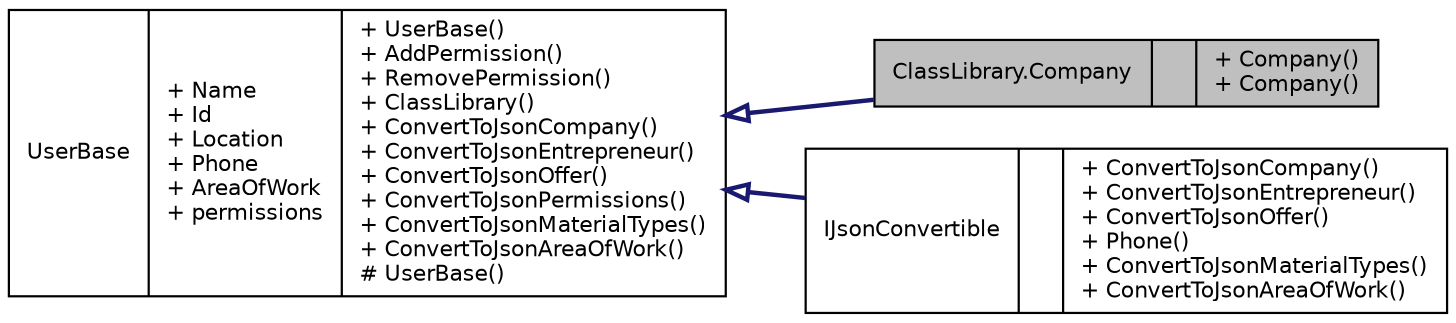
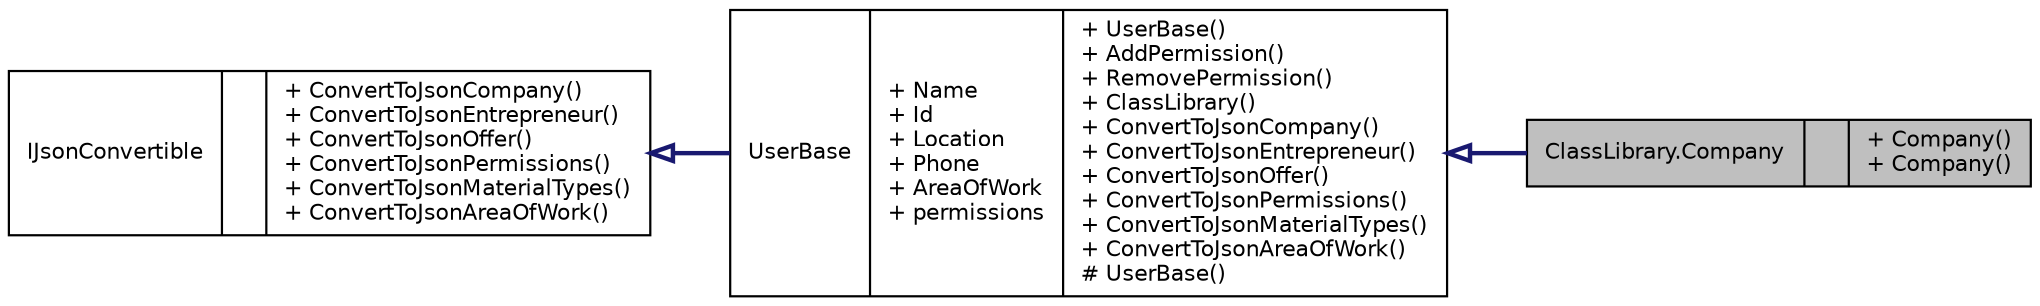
edge "IJsonConvertible" -> "UserBase": reversed
node "IJsonConvertible": text "+ Phone()" -> "+ ConvertToJsonPermissions()"
